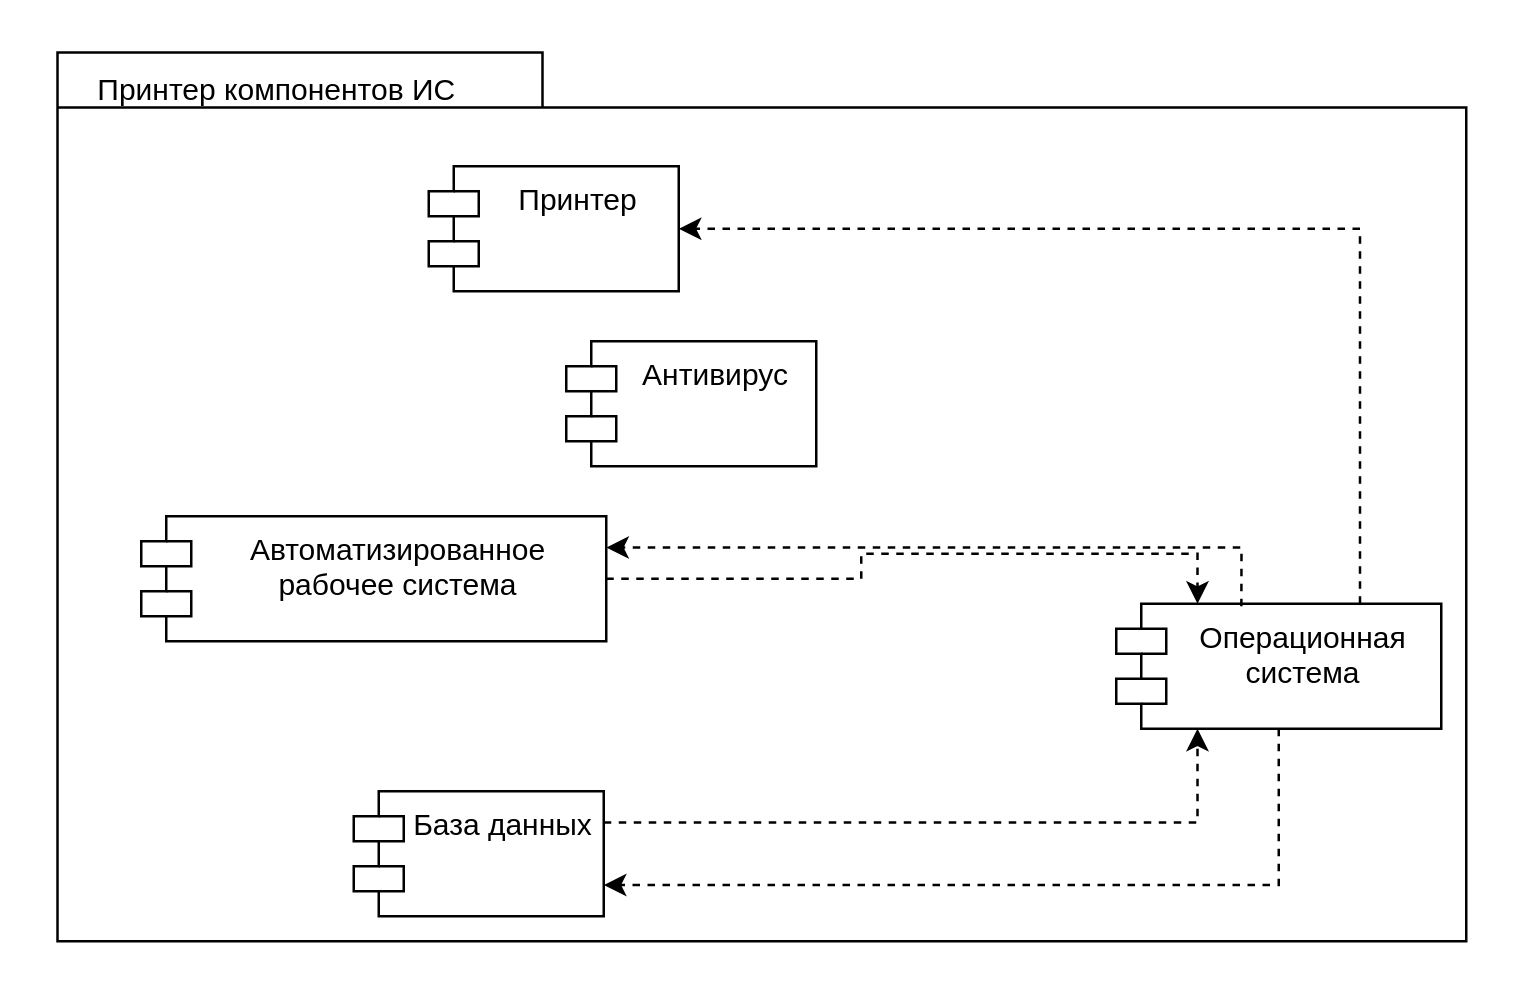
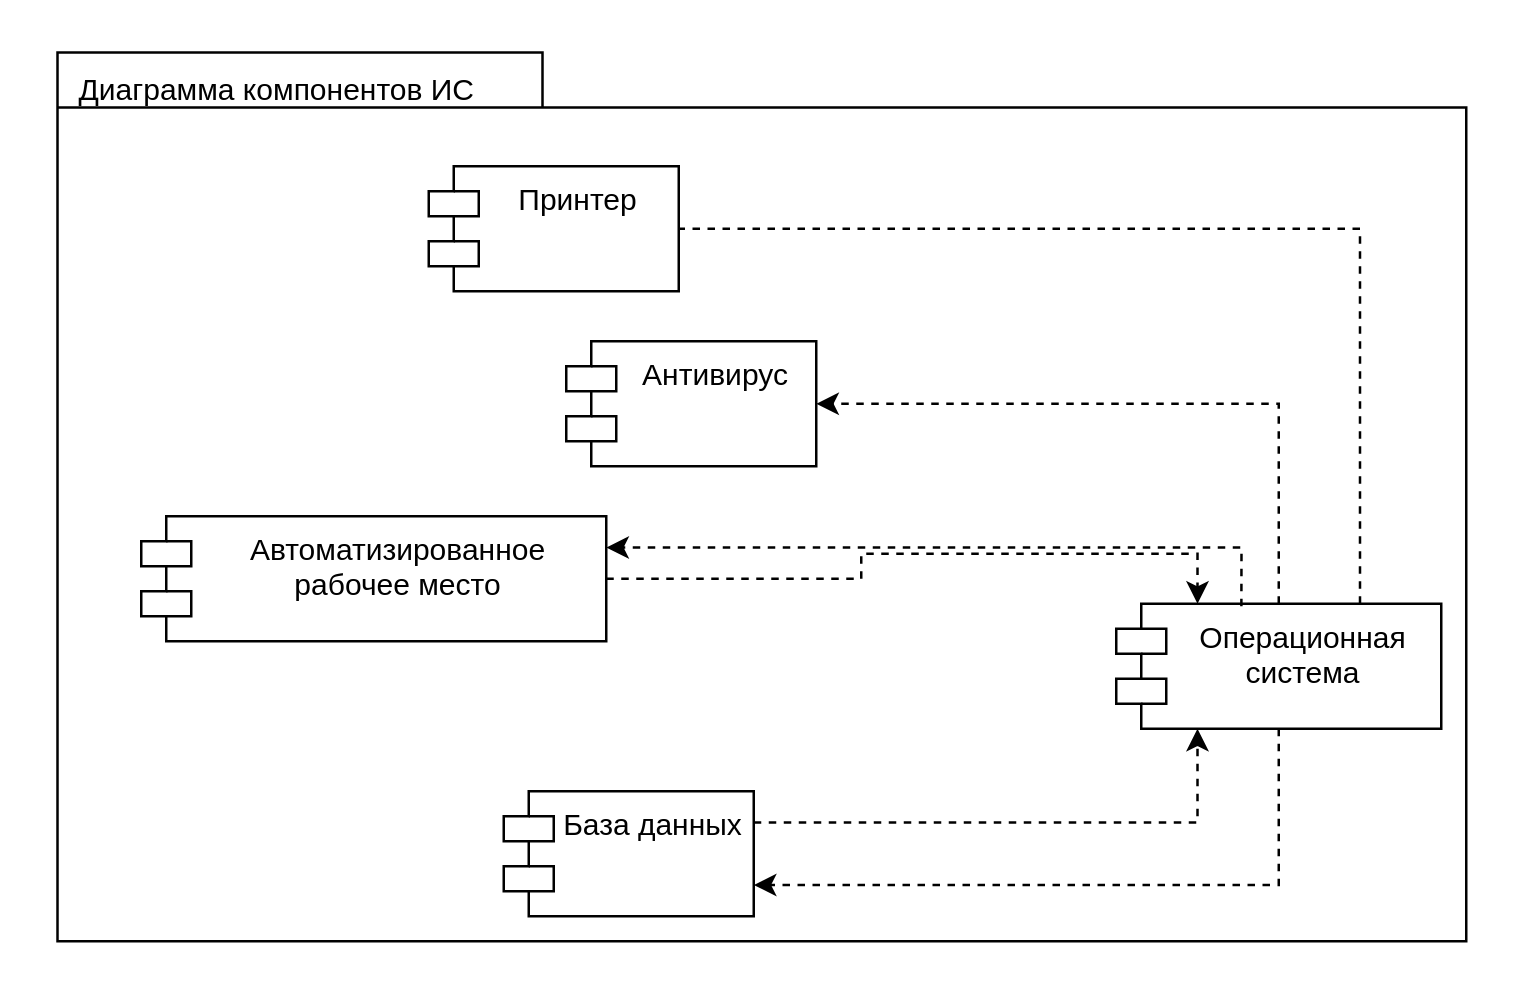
node "Принтер компонентов ИС": label "Принтер компонентов ИС" -> "Диаграмма компонентов ИС"
edge "Операционная система" -> "Принтер": arrowhead classic -> none
edge "Операционная система" -> "Антивирус": added
node "Автоматизированное рабочее система": label "Автоматизированное рабочее система" -> "Автоматизированное рабочее место"
node "База данных": moved (479, 854) -> (629, 854)
